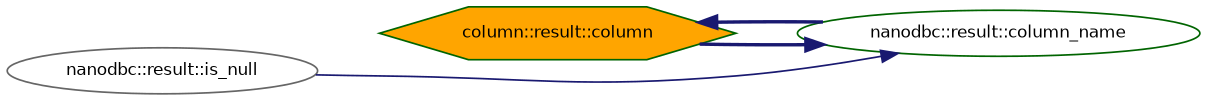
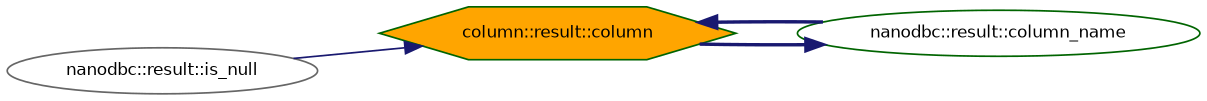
edge "nanodbc::result::is_null" -> "nanodbc::result::column_name": now "nanodbc::result::is_null" -> "column::result::column"
